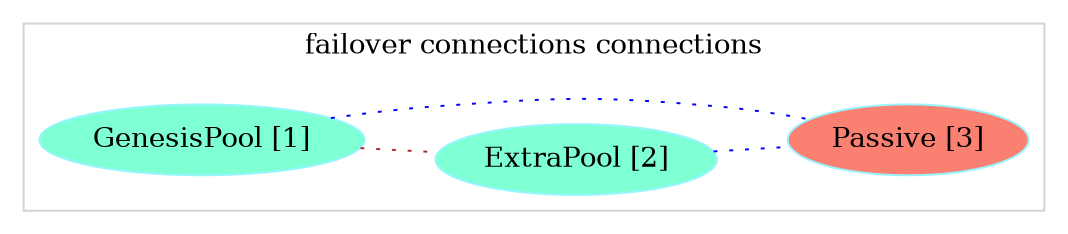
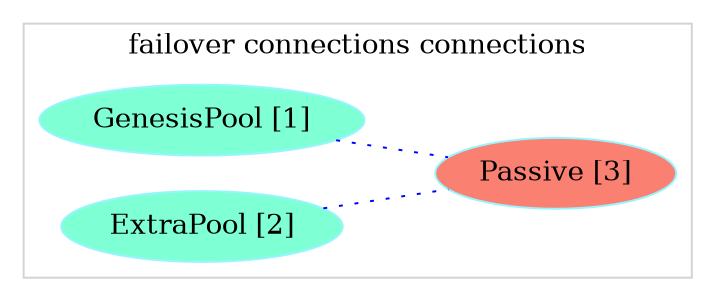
edge "GenesisPool [1]" -- "ExtraPool [2]": removed
